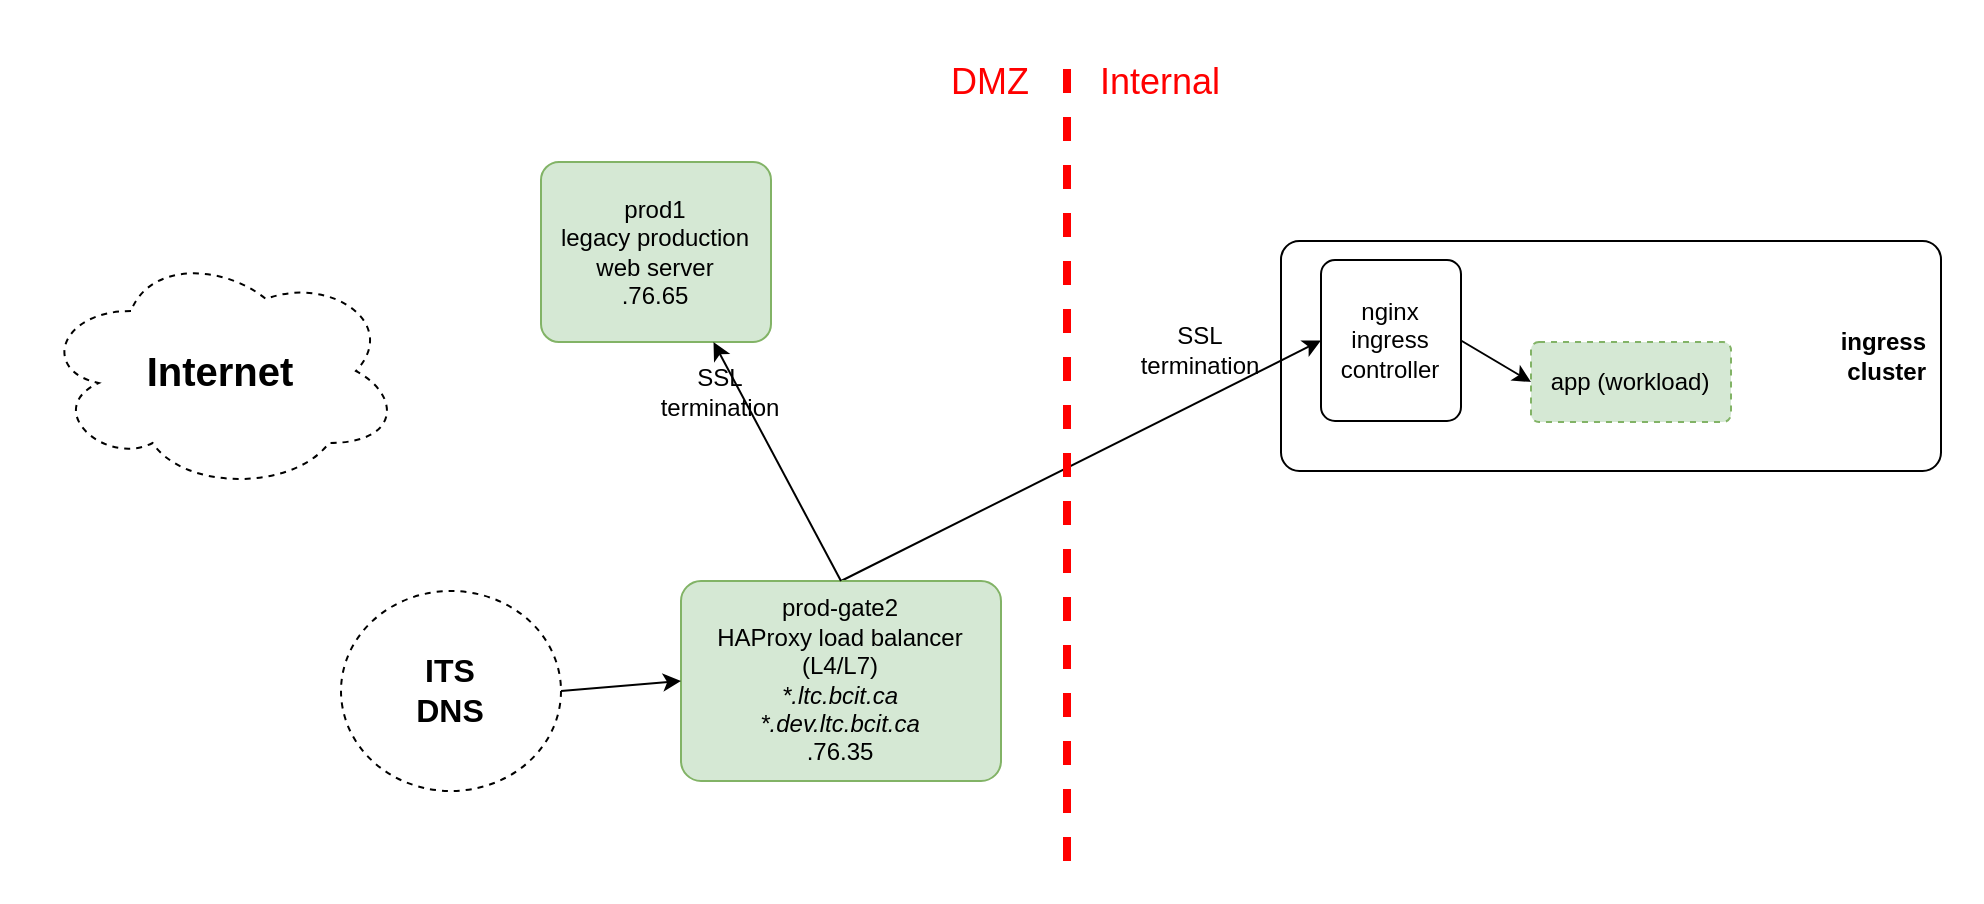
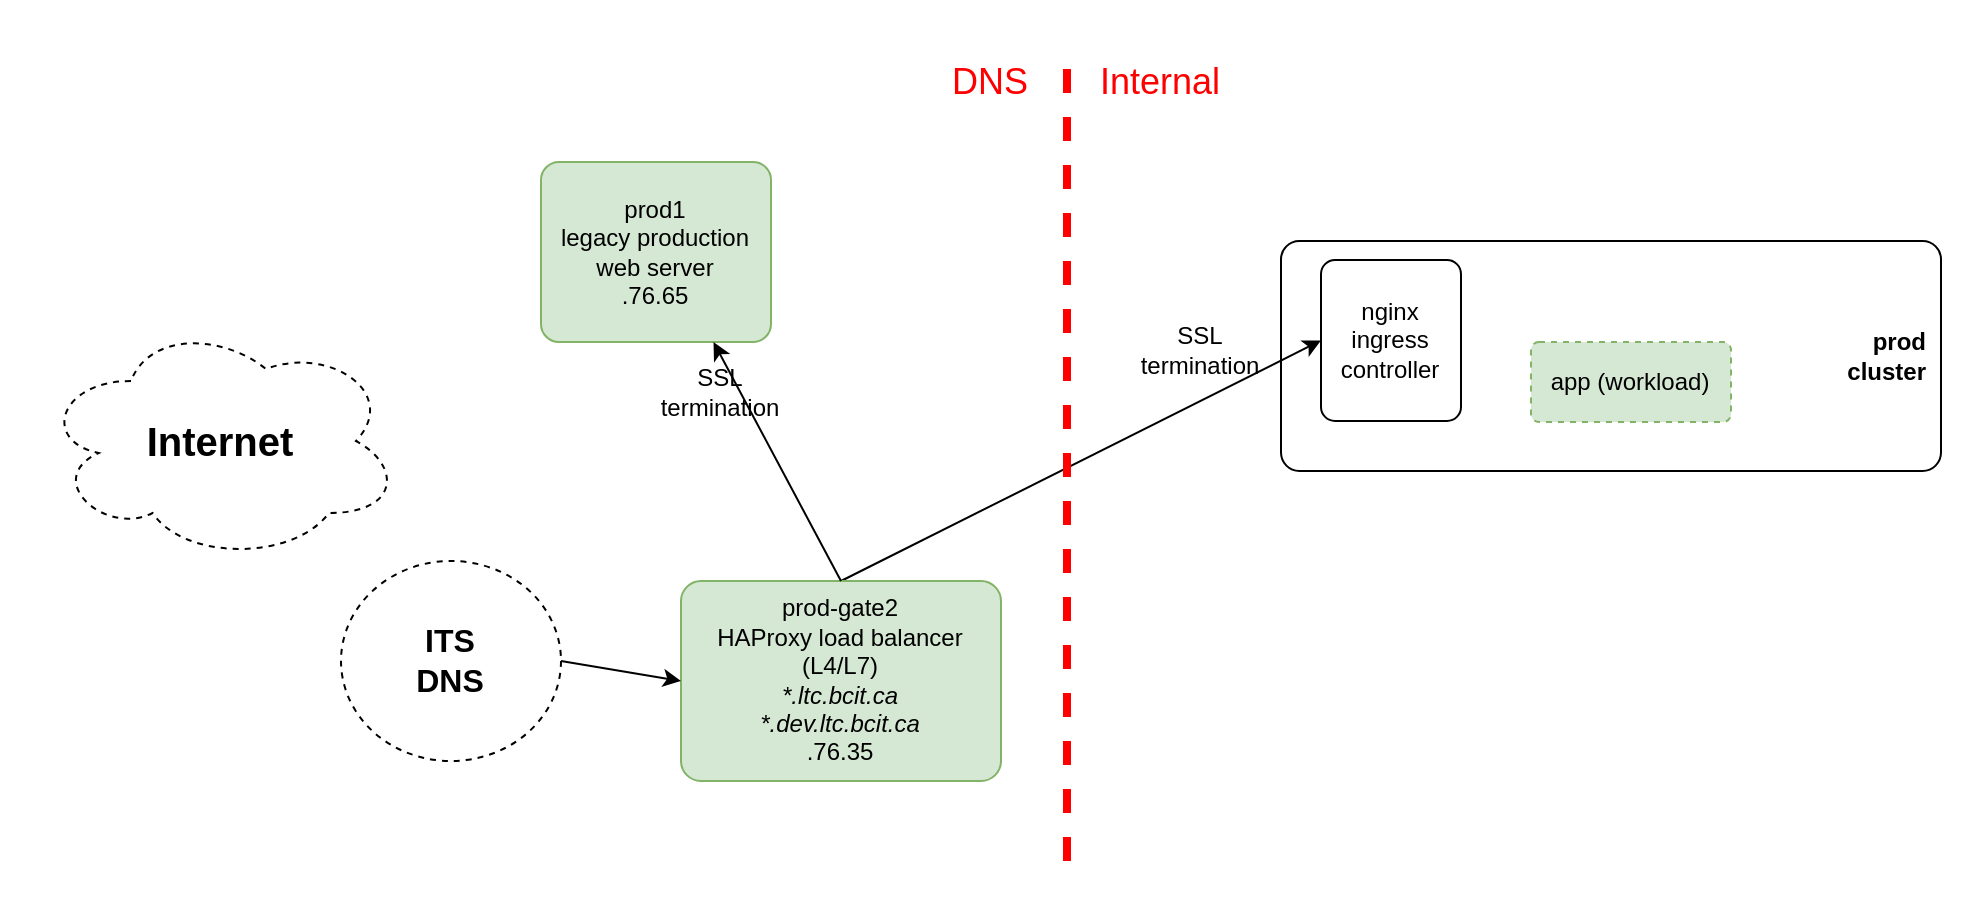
node "DMZ": label "DMZ" -> "DNS"
node "ingress cluster": label "ingress cluster" -> "prod cluster"
edge "nginx ingress controller" -> "app (workload)": removed
node "Internet": moved (221, 371) -> (221, 441)
node "ITS DNS": moved (451, 691) -> (451, 661)
